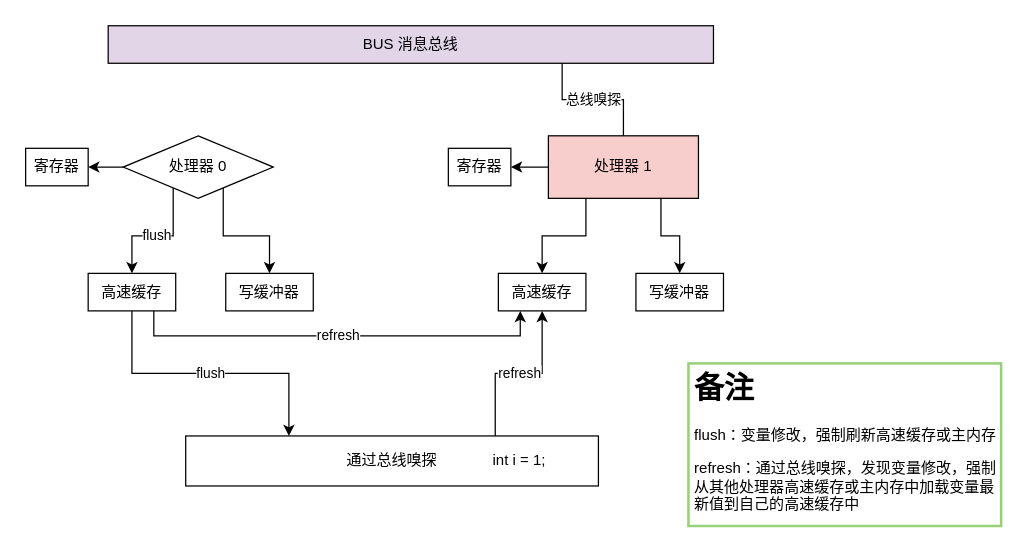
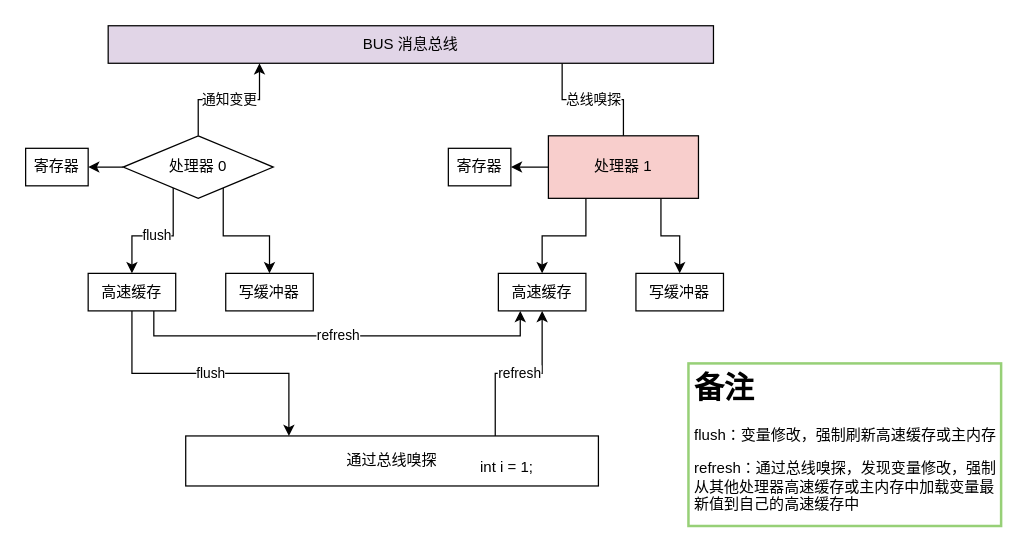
edge "处理器 0" -> "BUS 消息总线": added, label "通知变更"
node "int i = 1;": moved (519, 461) -> (507, 467)
